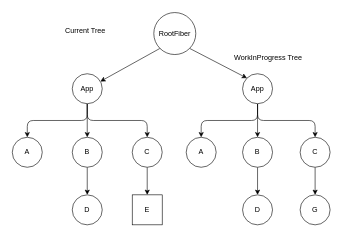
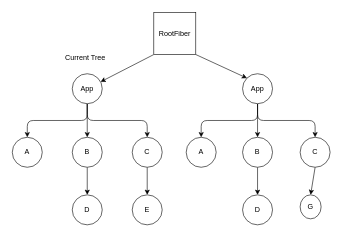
node "Current Tree": moved (86, 31) -> (86, 58)
node "RootFiber": shape ellipse -> rectangle
node "WorkInProgress Tree": removed
node "E": shape rectangle -> ellipse
node "G": size 30x30 -> 21x24
